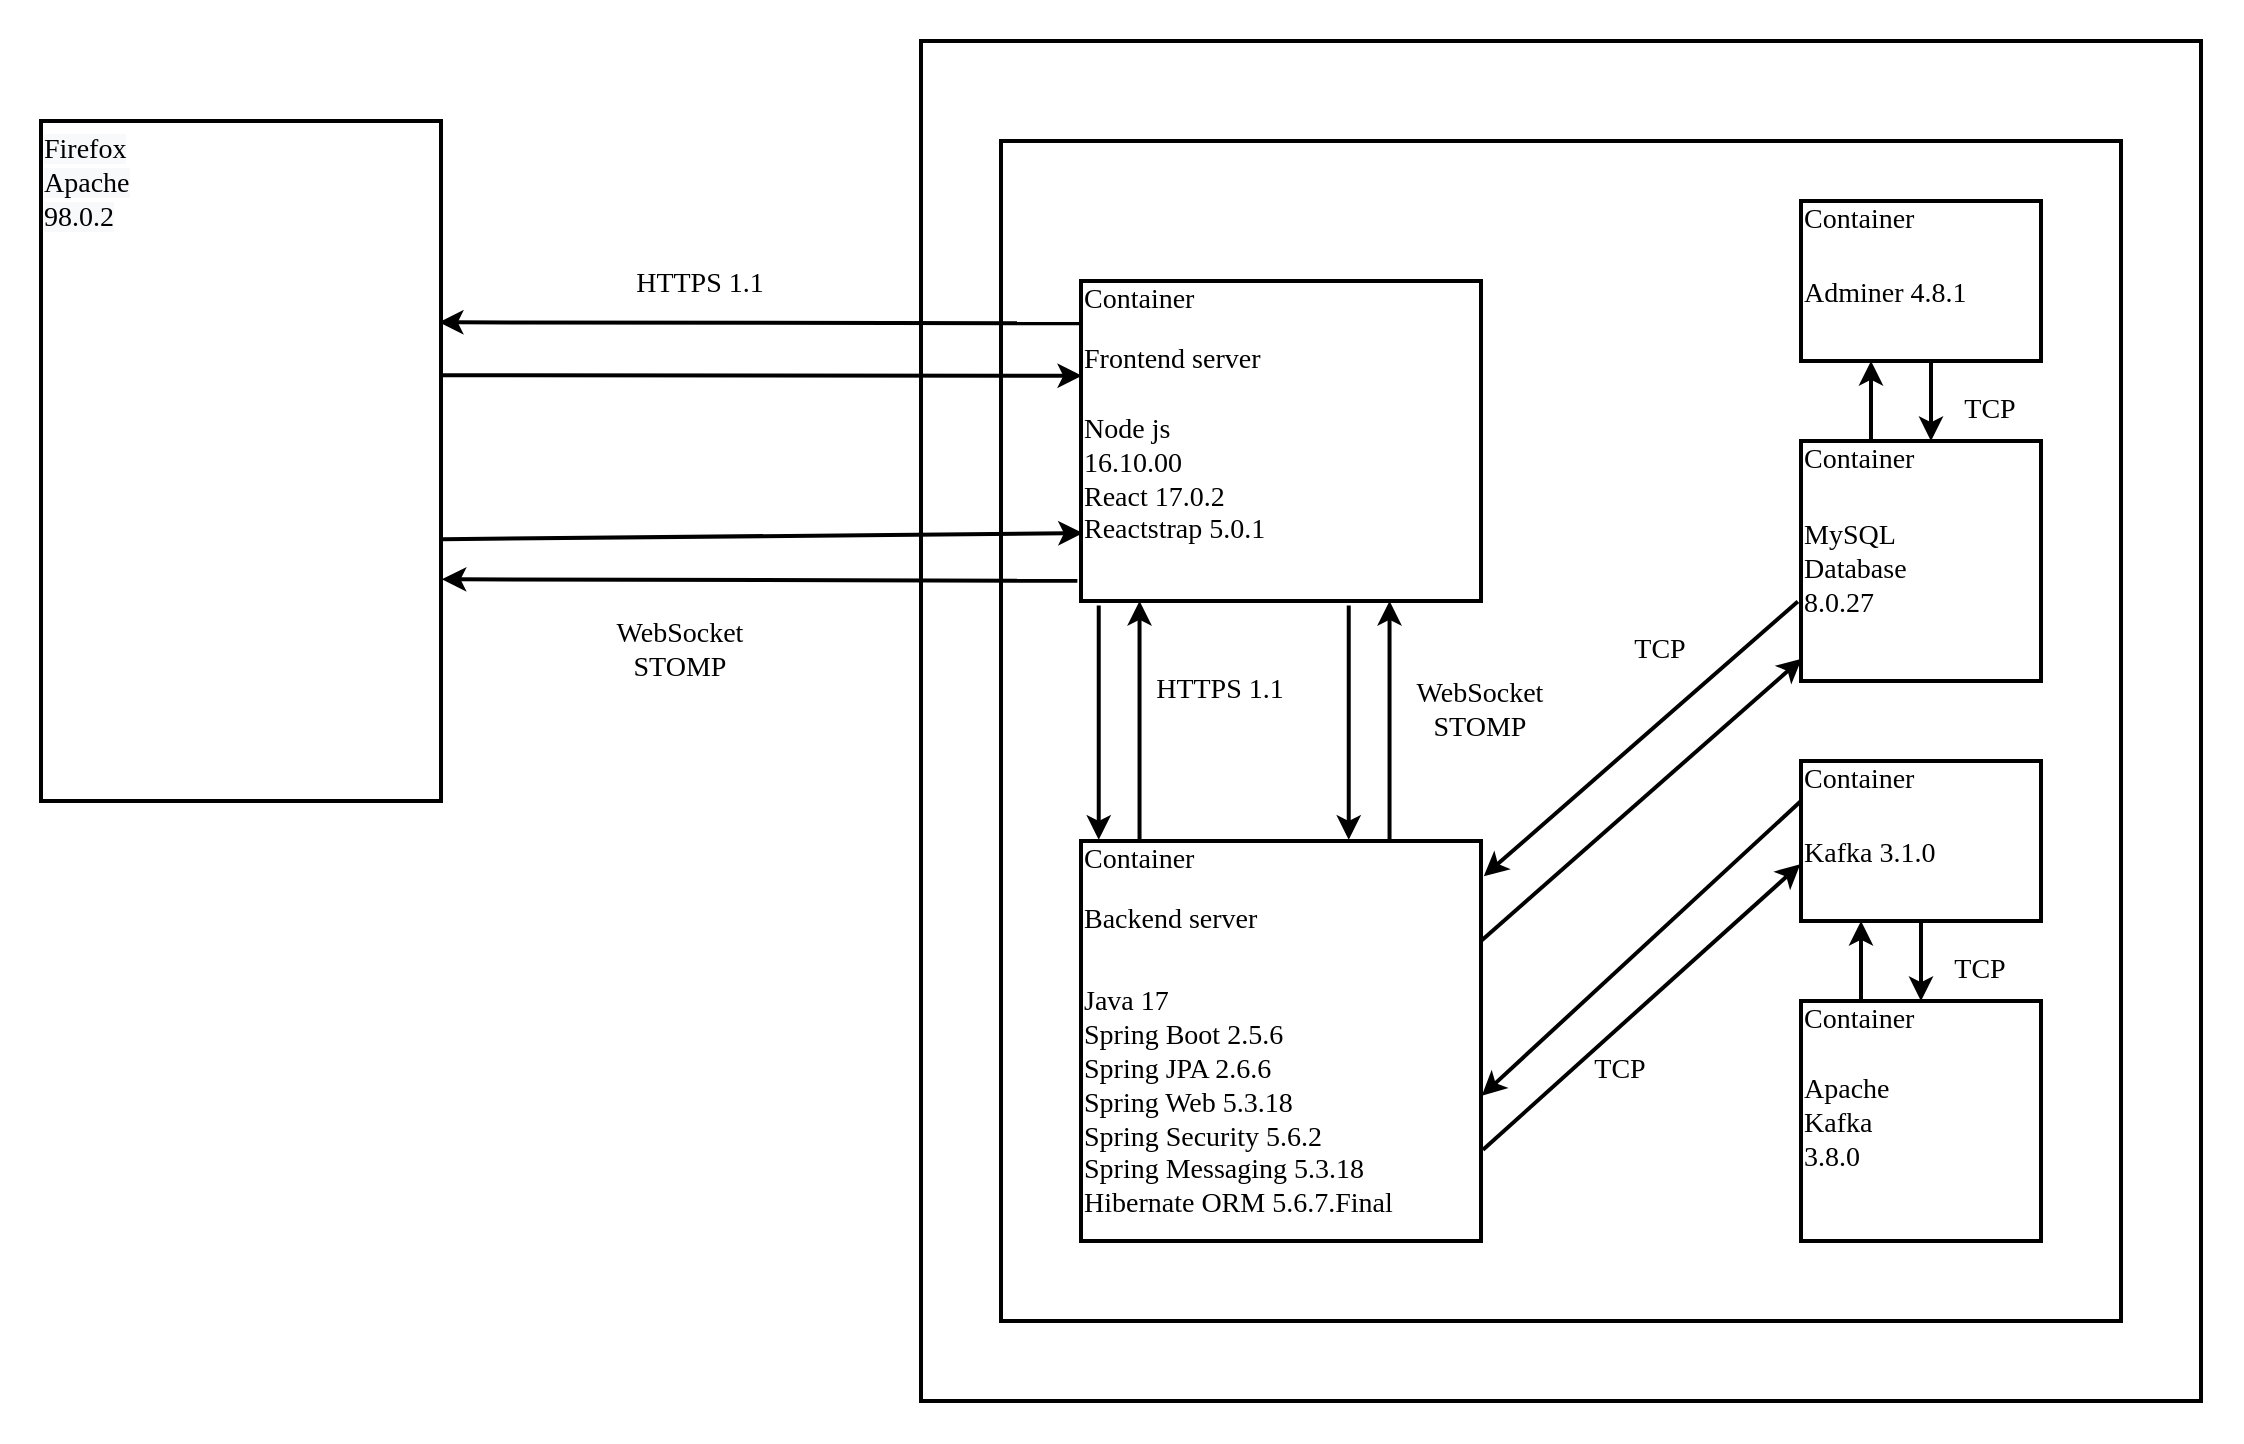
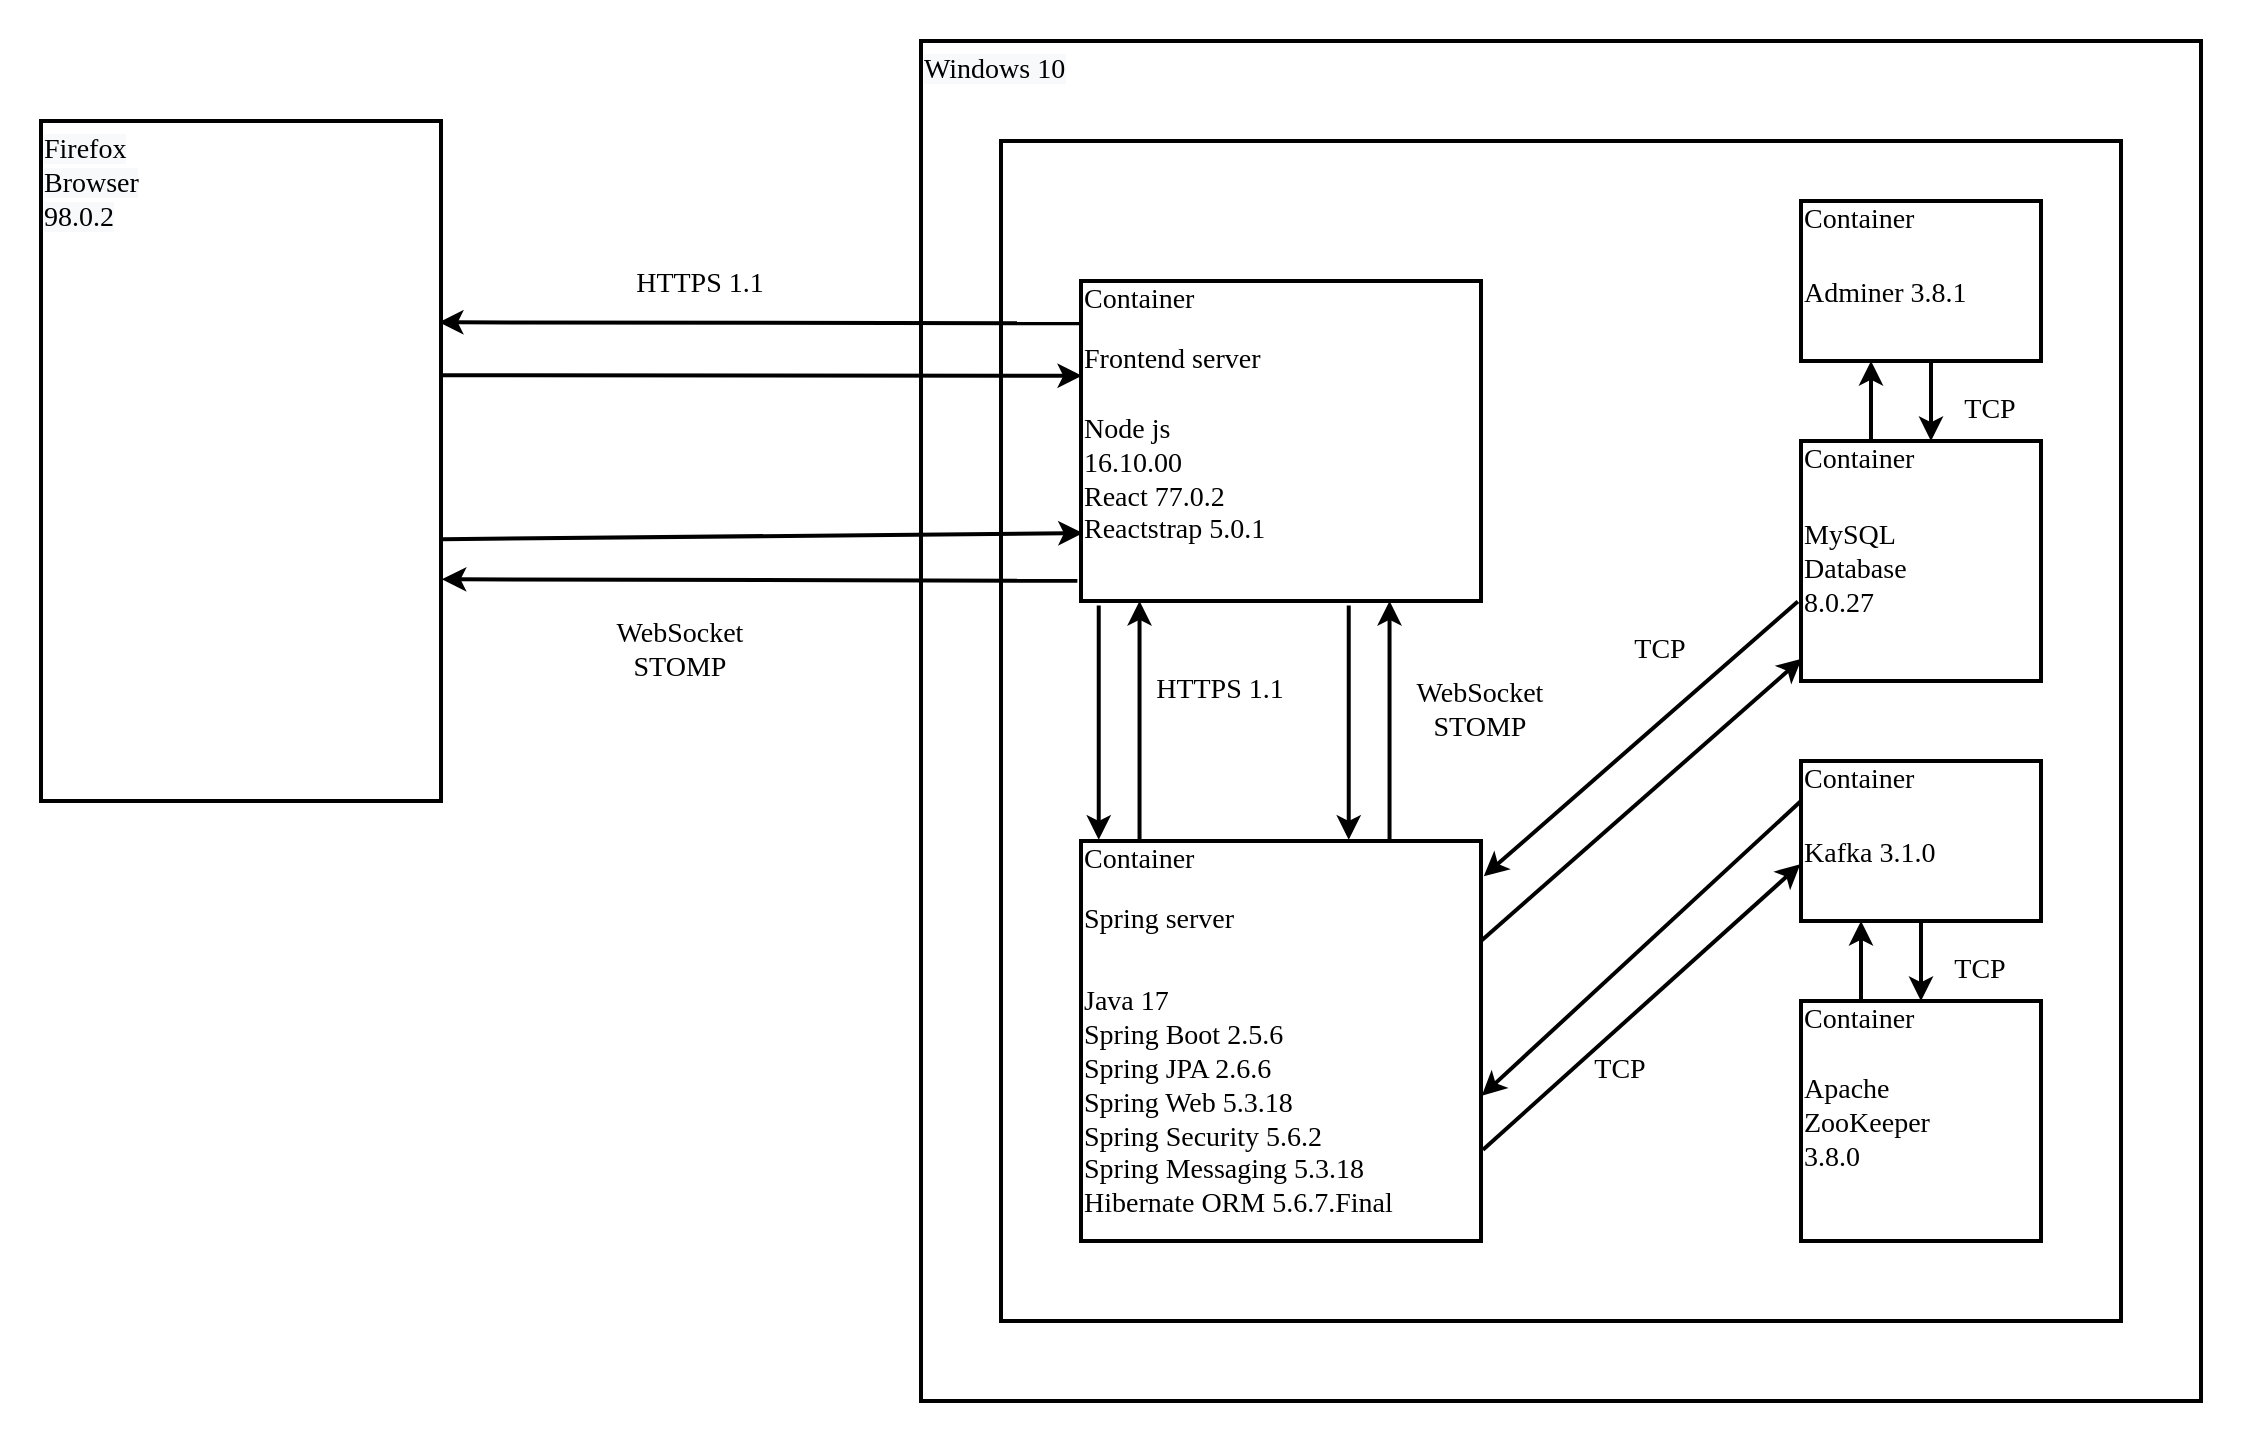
node "Windows 10": added
node "Firefox Apache 98.0.2": label "Firefox Apache 98.0.2" -> "Firefox Browser 98.0.2"
node "Adminer 4.8.1": label "Adminer 4.8.1" -> "Adminer 3.8.1"
node "Node js16.10.00React 17.0.2 Reactstrap 5.0.1": label "Node js16.10.00React 17.0.2 Reactstrap 5.0.1" -> "Node js16.10.00React 77.0.2 Reactstrap 5.0.1"
node "Backend server": label "Backend server" -> "Spring server"
node "Apache Kafka3.8.0": label "Apache Kafka3.8.0" -> "Apache ZooKeeper3.8.0"
